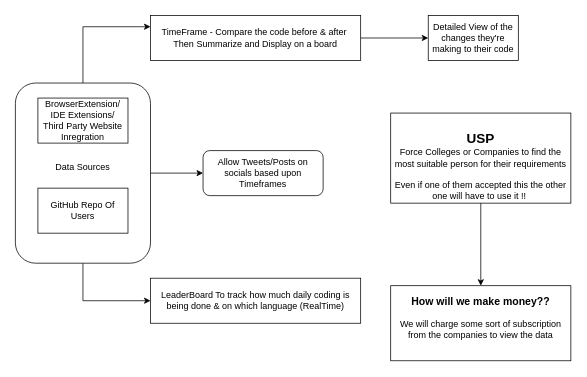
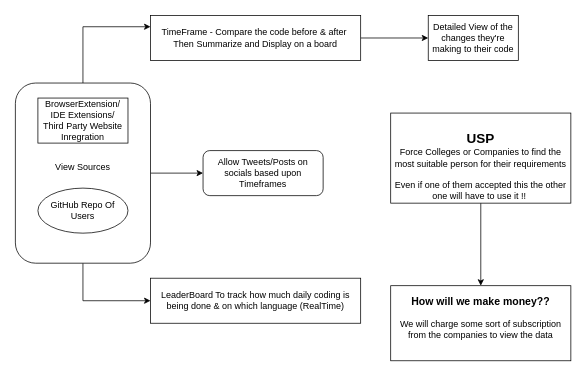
node "Data Sources": label "Data Sources" -> "View Sources"
node "GitHub Repo Of Users": shape rectangle -> ellipse
